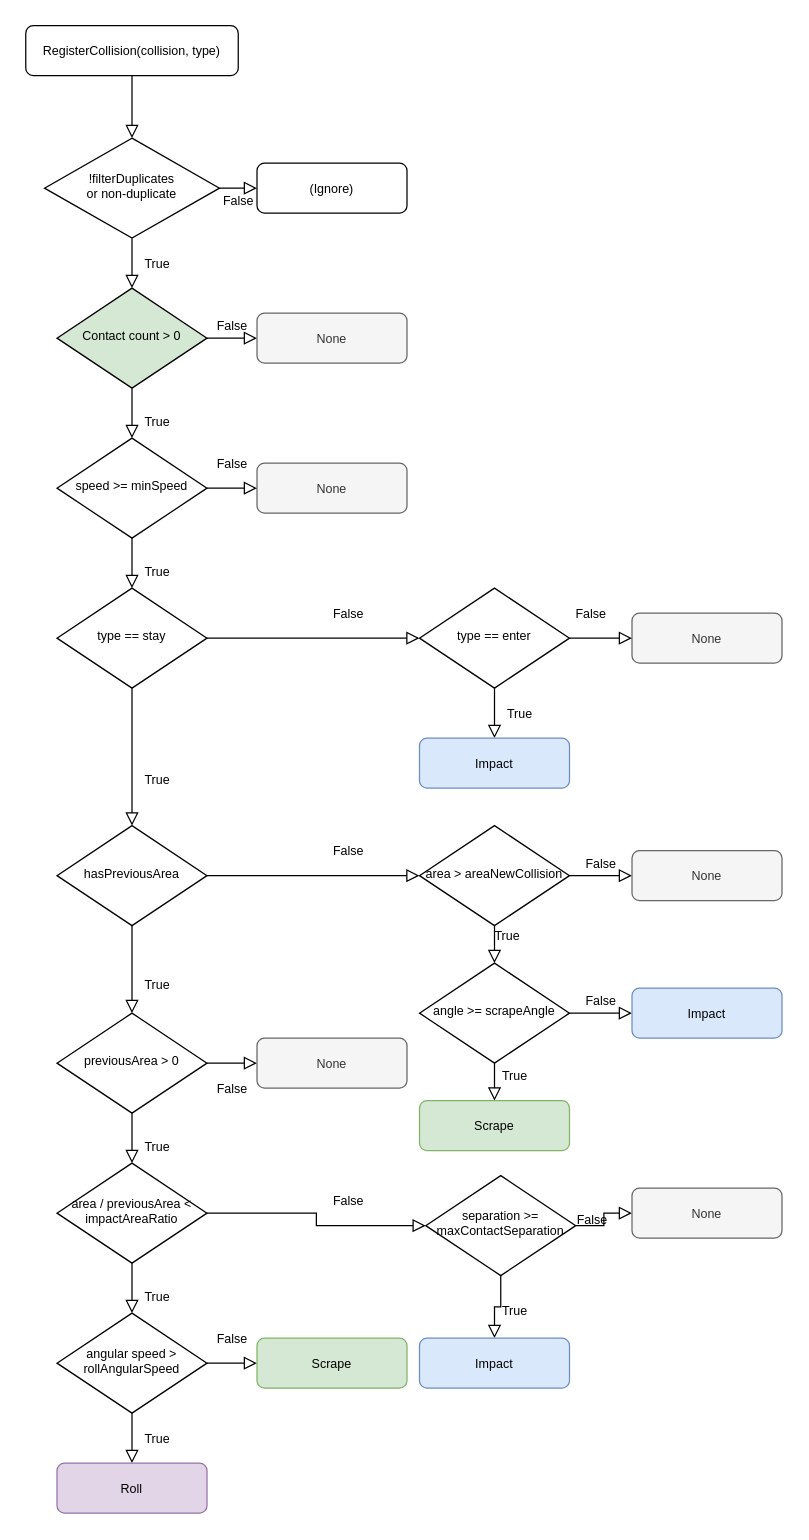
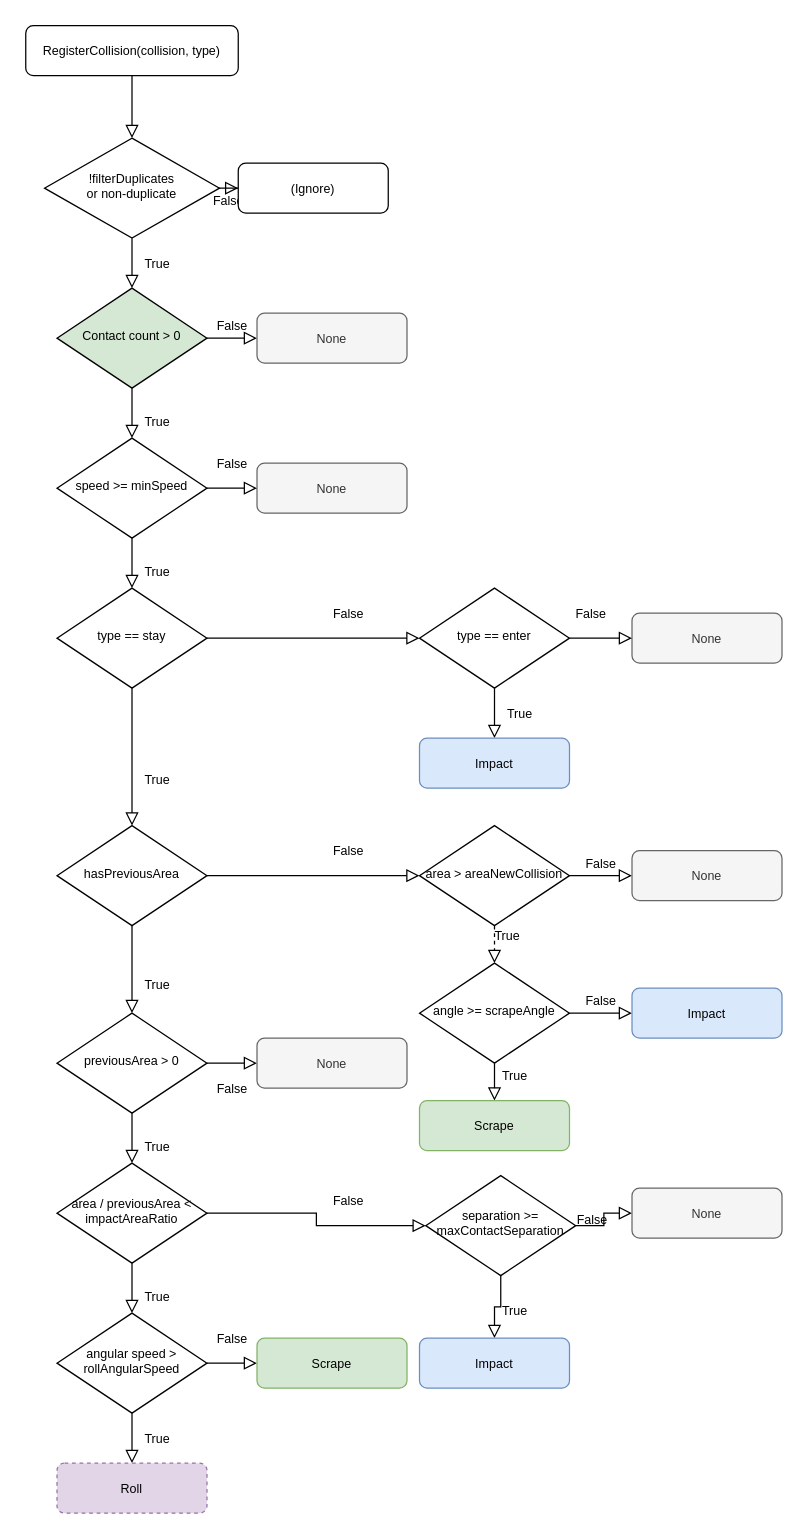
node "(Ignore)": moved (332, 188) -> (313, 188)
edge "area > areaNewCollision" -> "angle >= scrapeAngle": style solid -> dashed
node "Roll": style solid -> dashed
